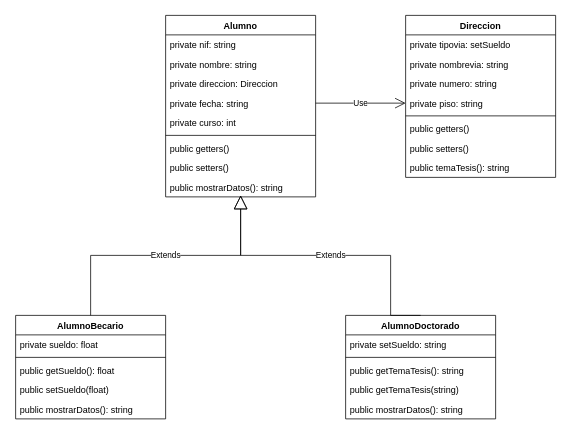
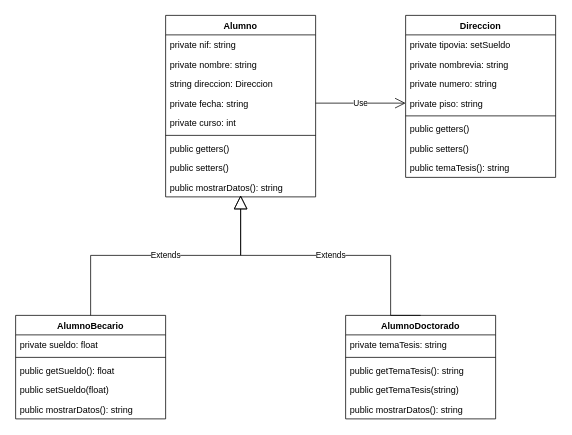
node "private direccion: Direccion": label "private direccion: Direccion" -> "string direccion: Direccion"
node "private setSueldo: string": label "private setSueldo: string" -> "private temaTesis: string"
